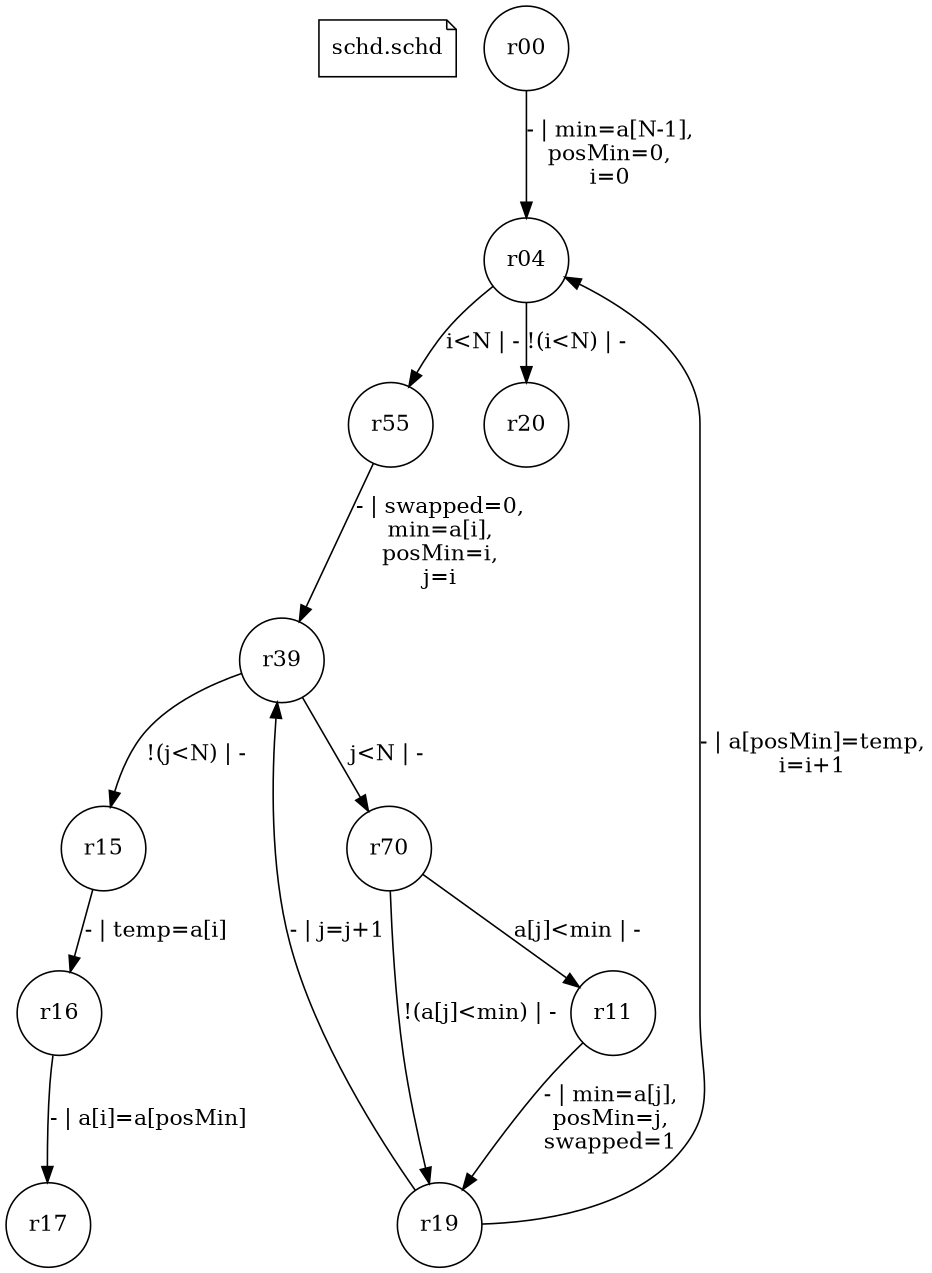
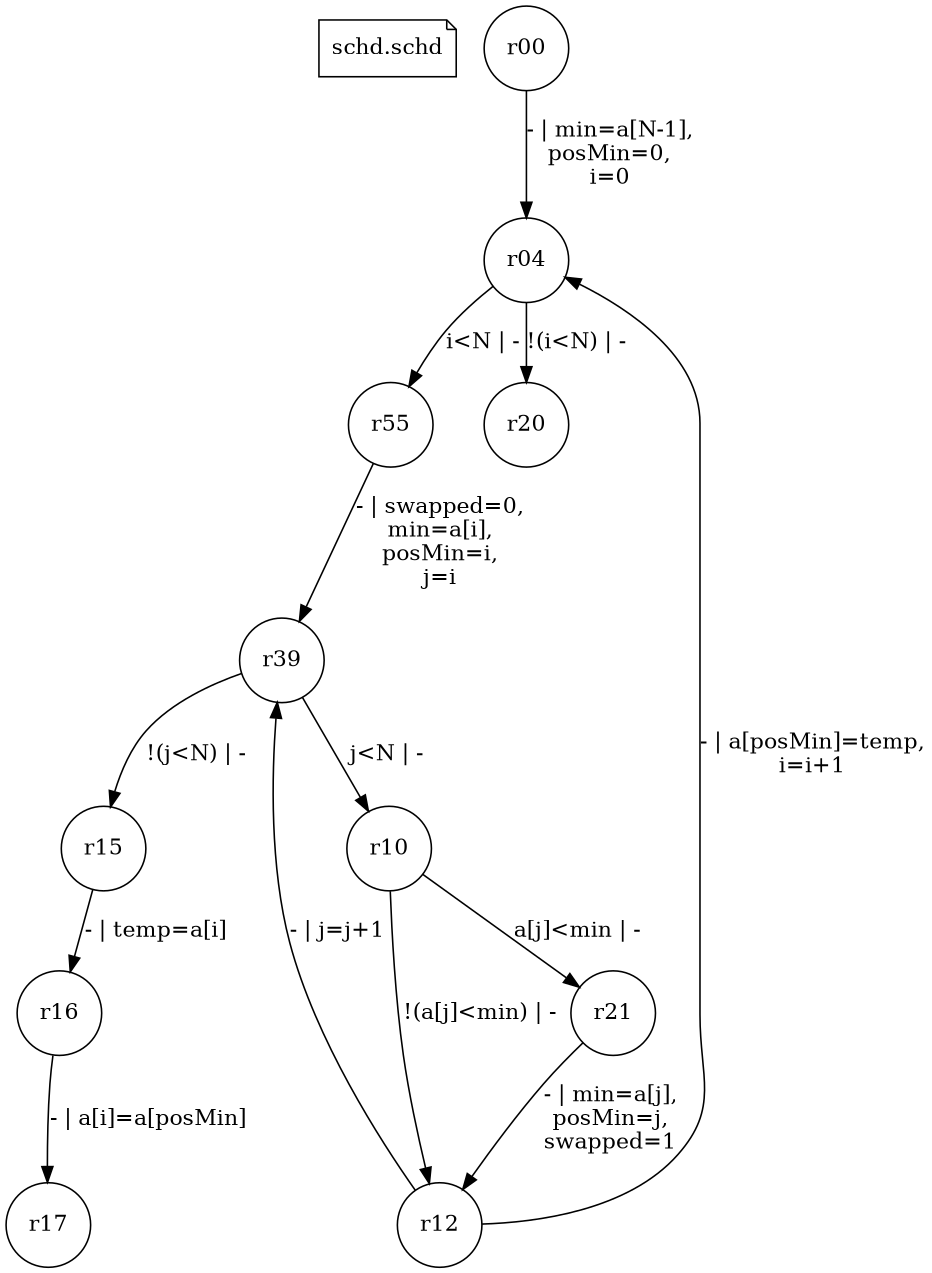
node "r70": label "r70" -> "r10"
node "r11": label "r11" -> "r21"
node "r19": label "r19" -> "r12"
